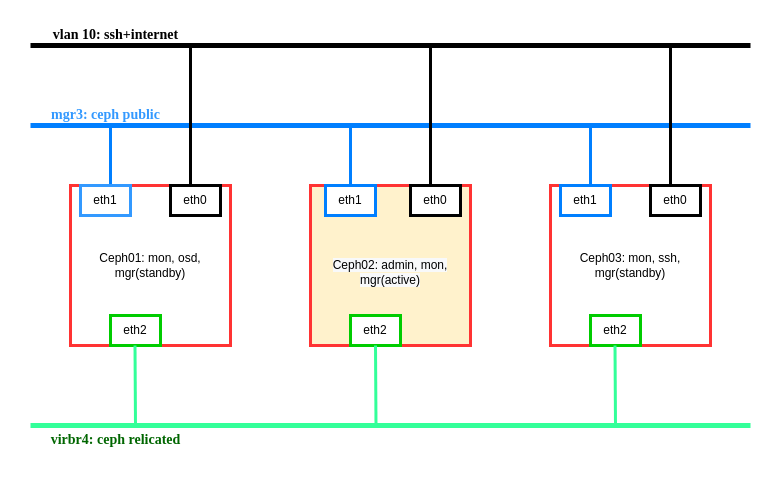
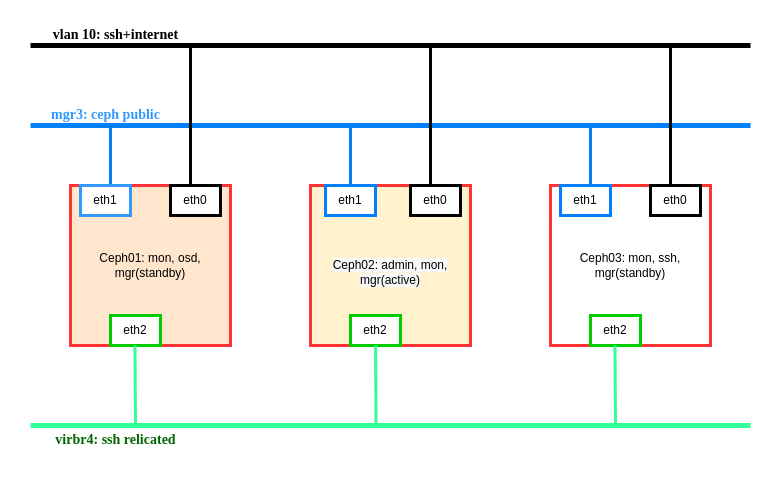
node "Ceph01: mon, osd, mgr(standby)": fillcolor #ffffff -> #ffe6cc
node "virbr4: ceph relicated": label "virbr4: ceph relicated" -> "virbr4: ssh relicated"
